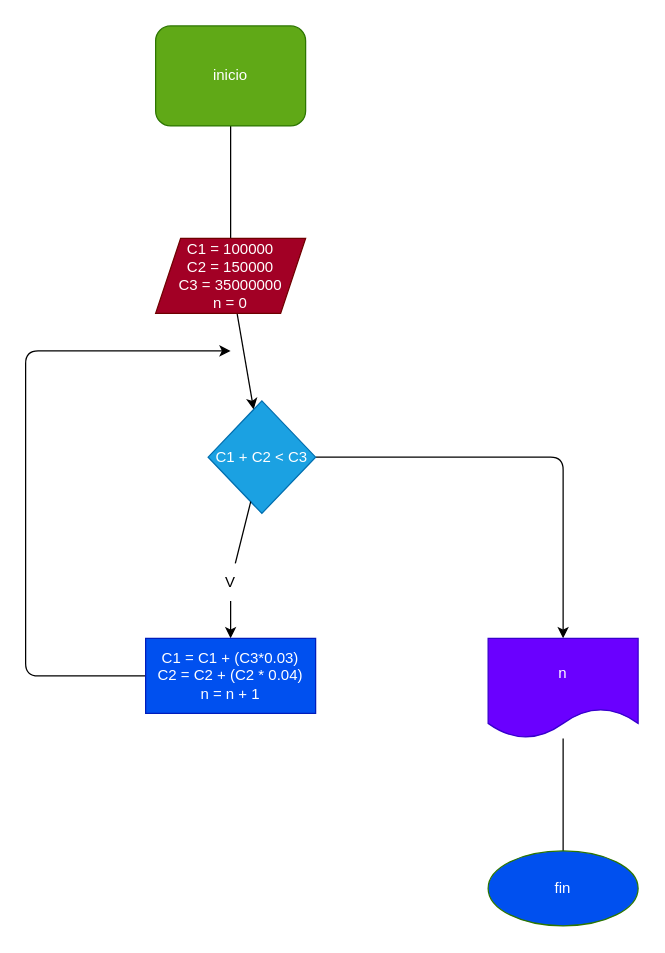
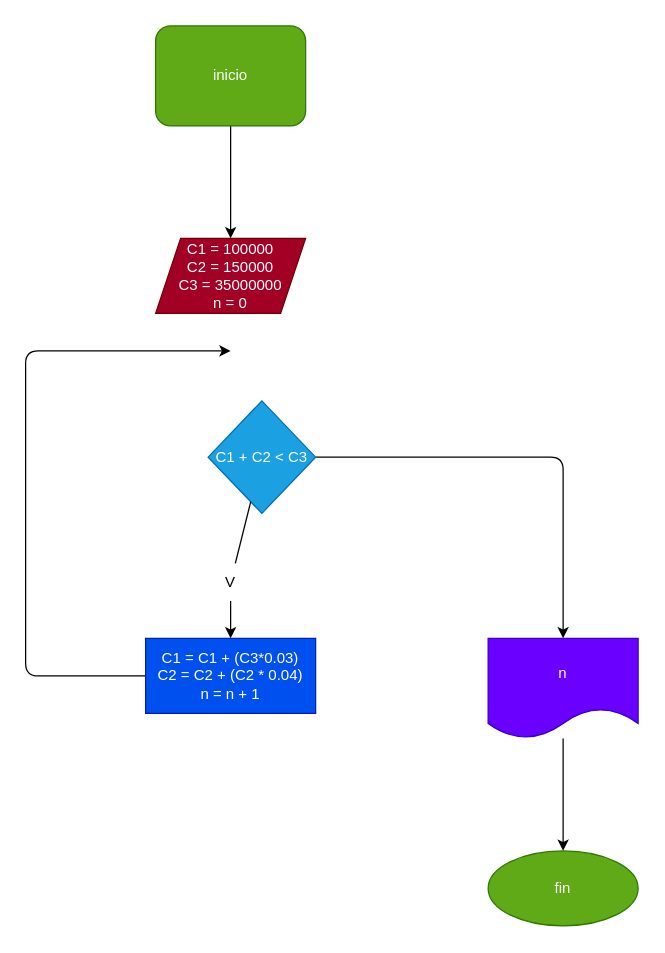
edge "inicio" -- "C1 = 100000 C2 = 150000 C3 = 35000000 n = 0": arrowhead none -> classic
edge "C1 = 100000 C2 = 150000 C3 = 35000000 n = 0" -> "C1 + C2 < C3": removed
edge "n" -- "fin": arrowhead none -> classic
node "fin": fillcolor #0050ef -> #60a917
